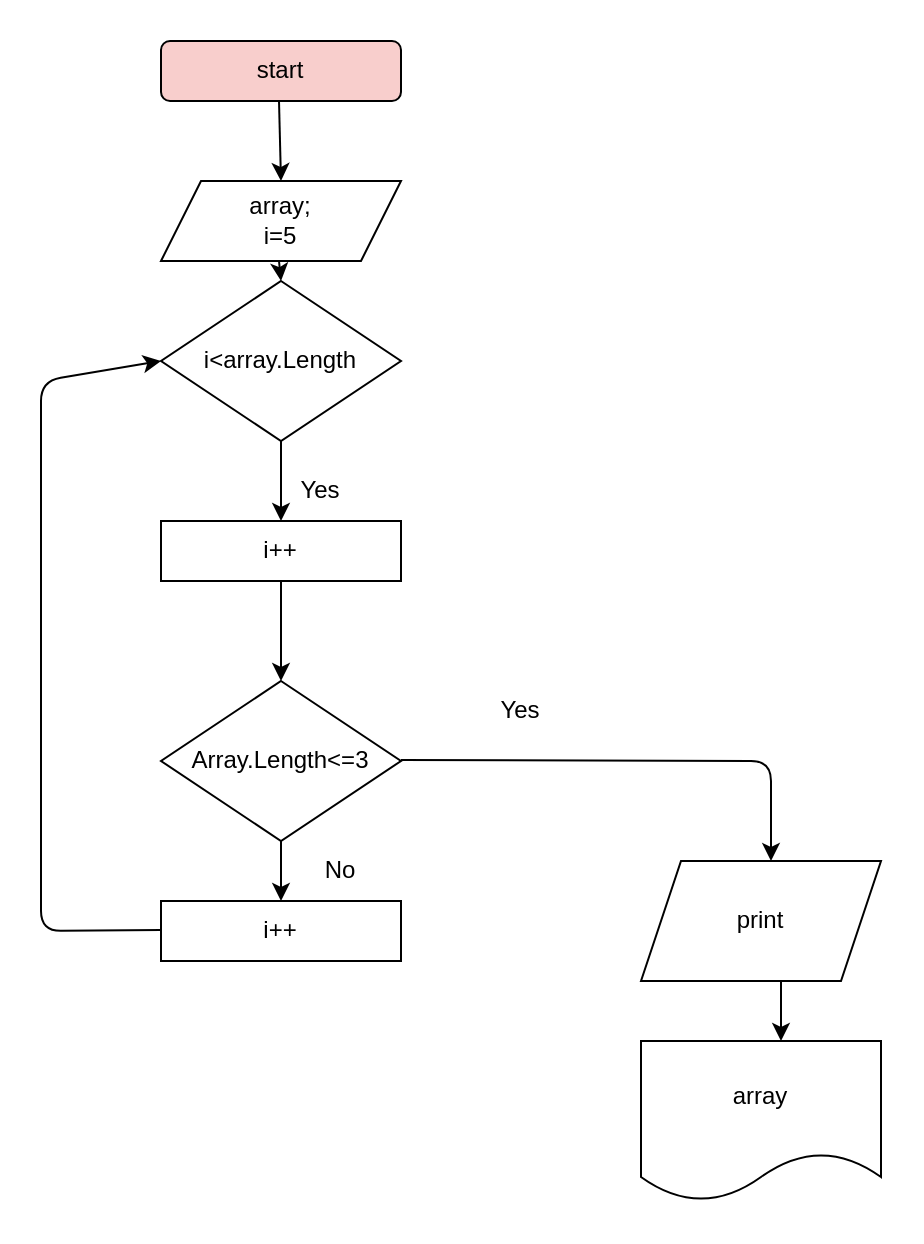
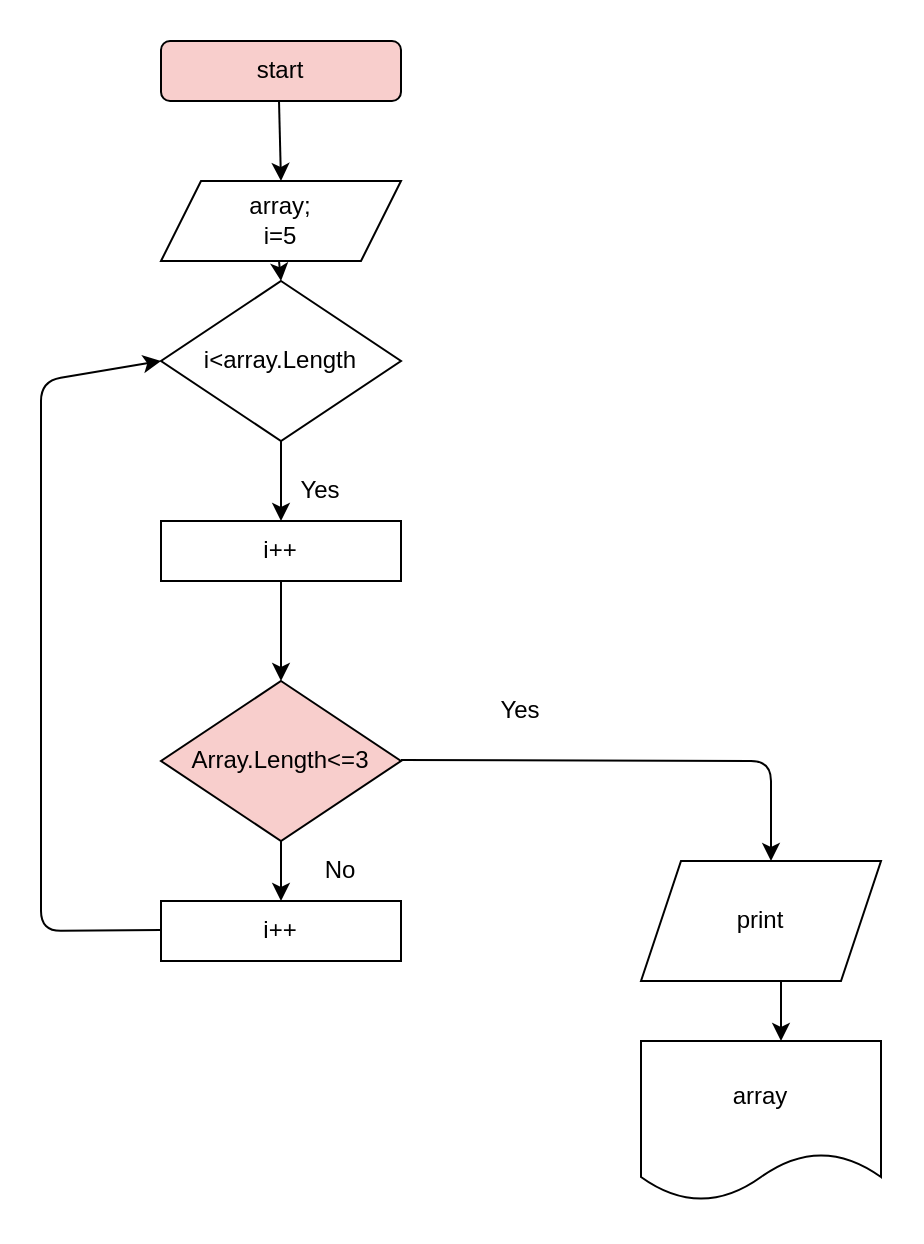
node "Array.Length<=3": fillcolor #ffffff -> #f8cecc
